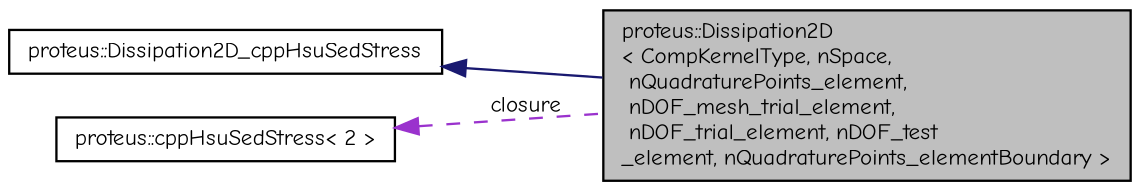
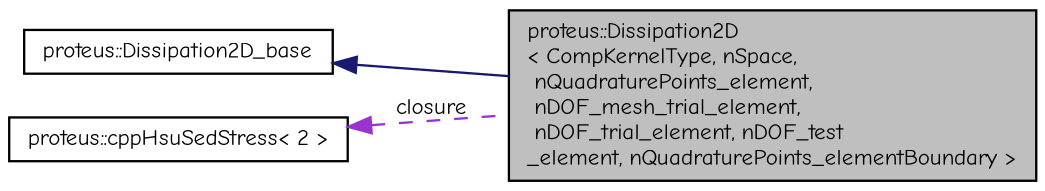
node "proteus::Dissipation2D_cppHsuSedStress": label "proteus::Dissipation2D_cppHsuSedStress" -> "proteus::Dissipation2D_base"
